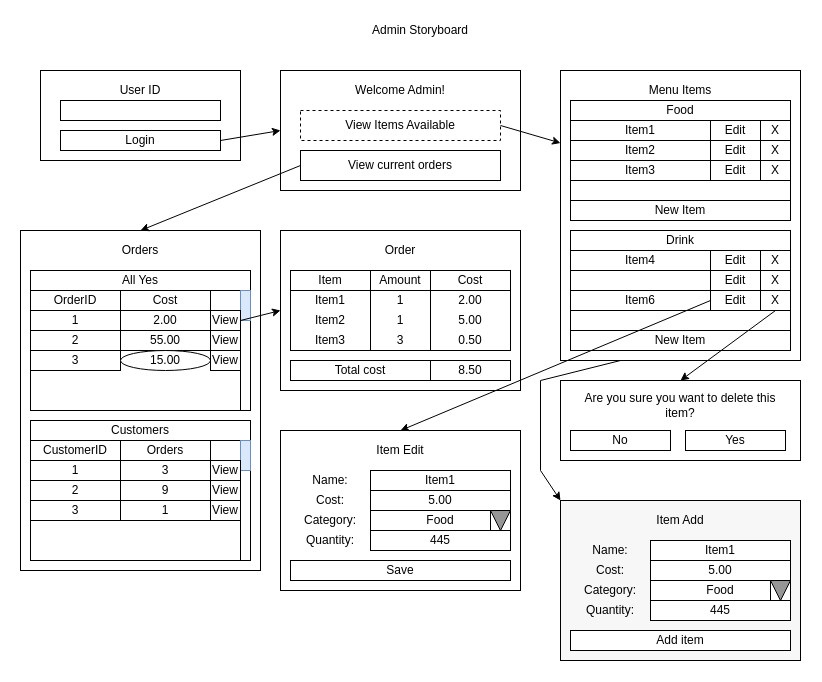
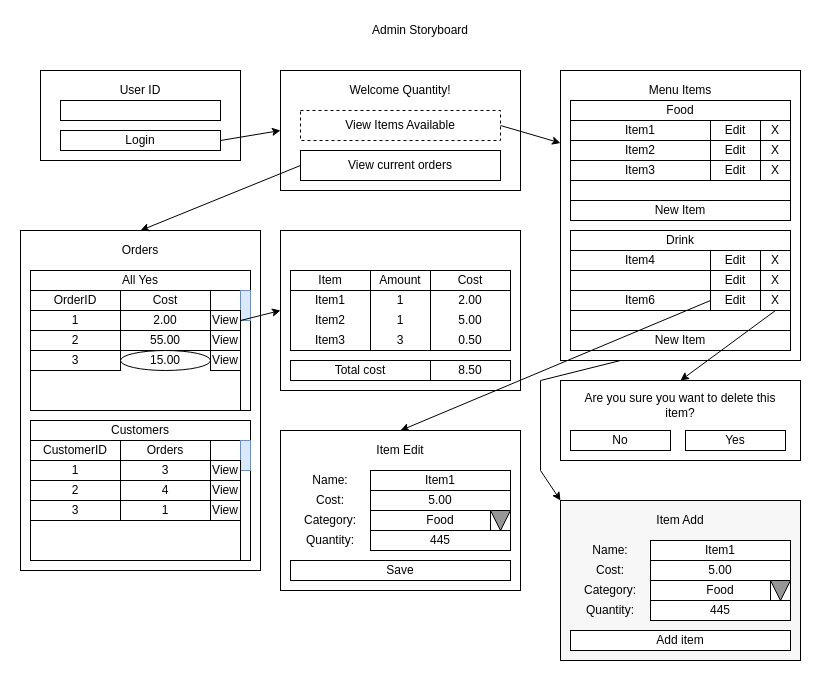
node "Welcome Admin!": label "Welcome Admin!" -> "Welcome Quantity!"
node "Order": removed
node "9": label "9" -> "4"
